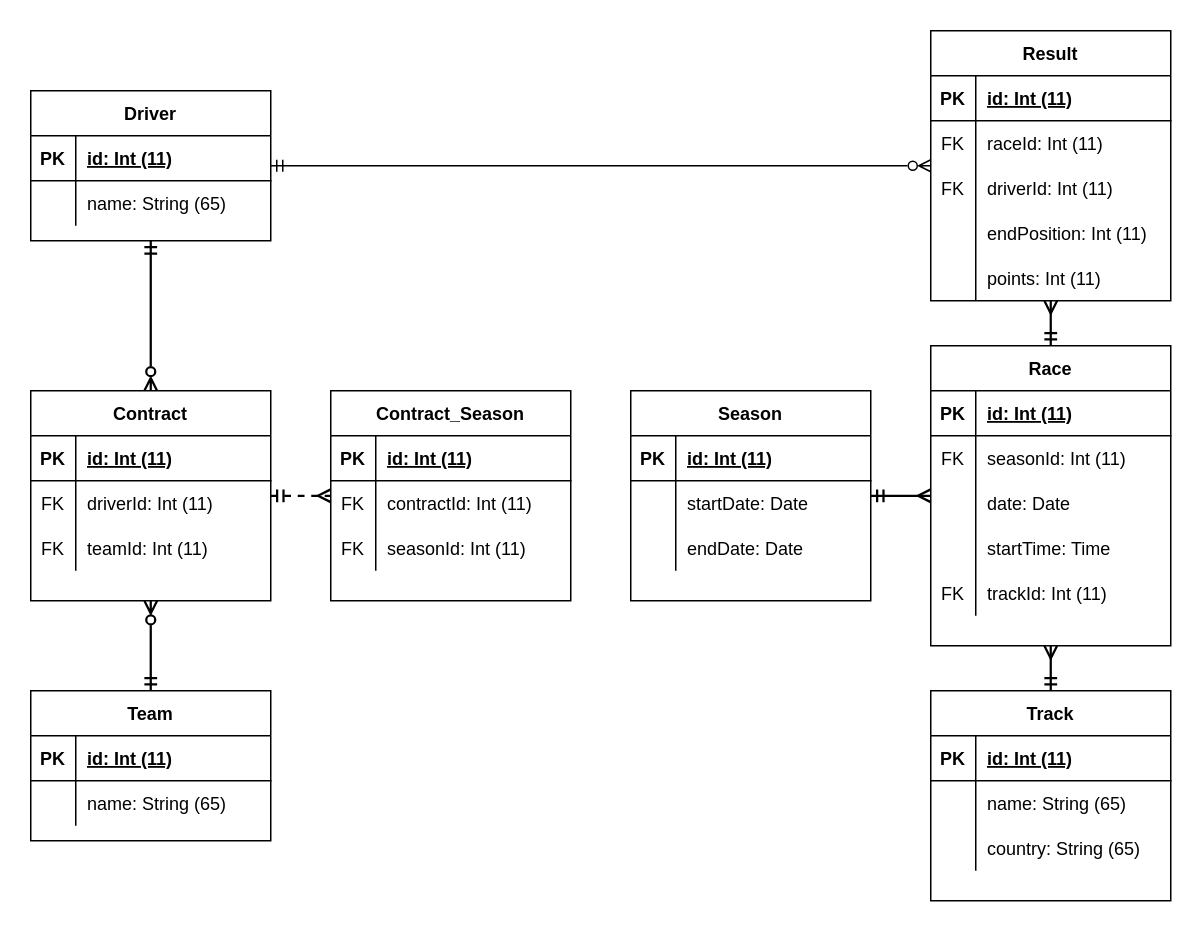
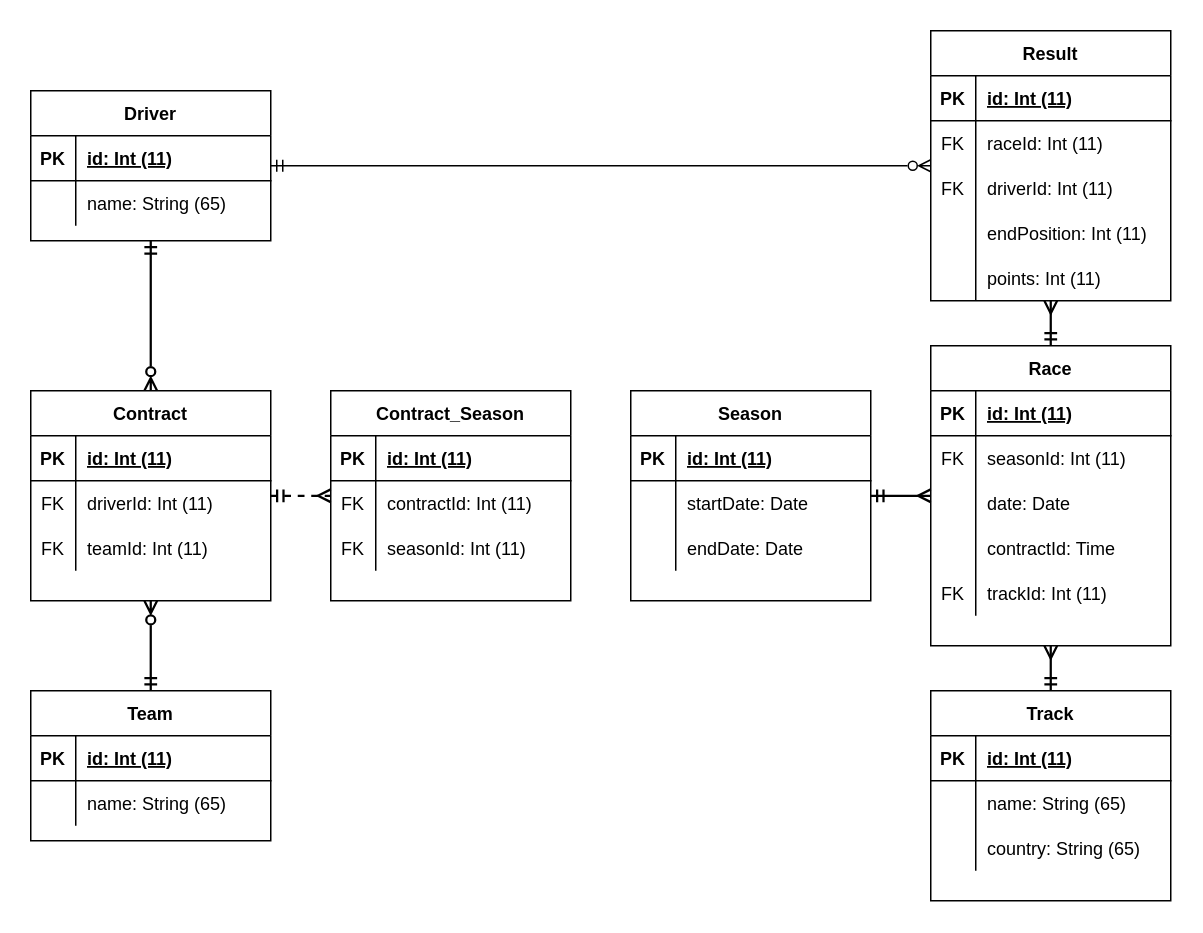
node "startTime: Time": label "startTime: Time" -> "contractId: Time"
